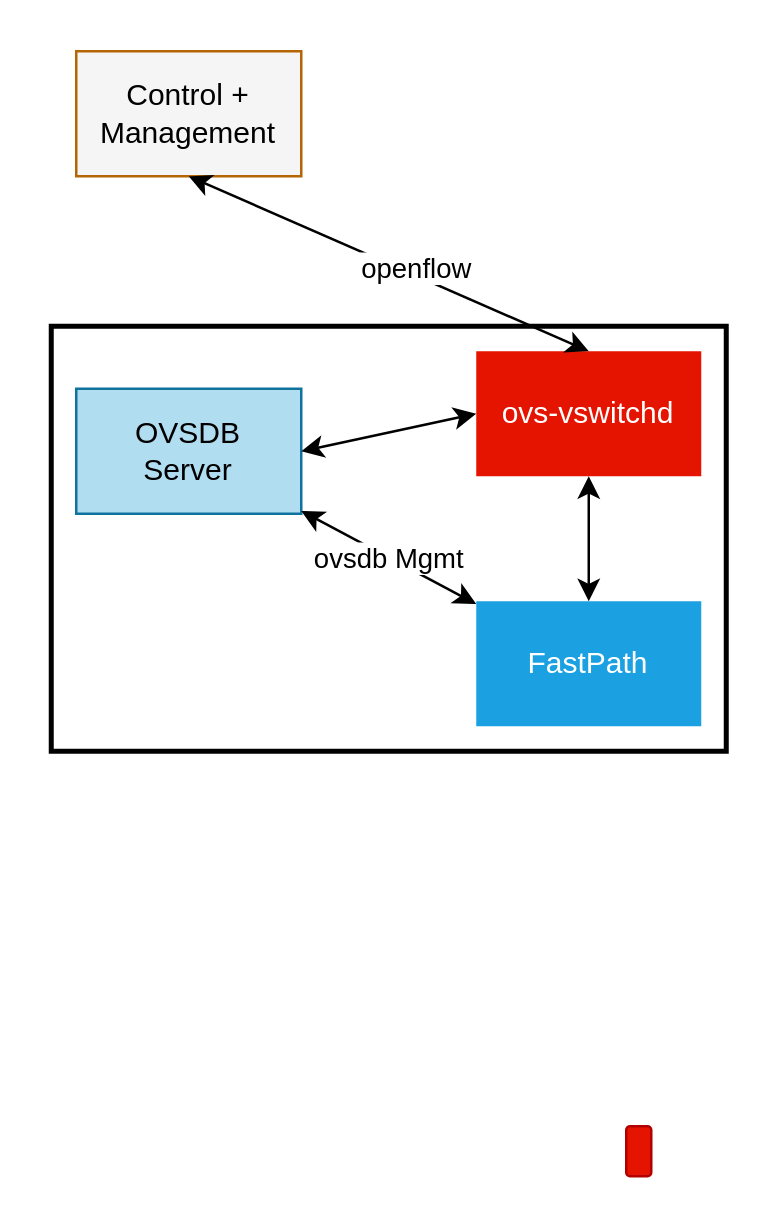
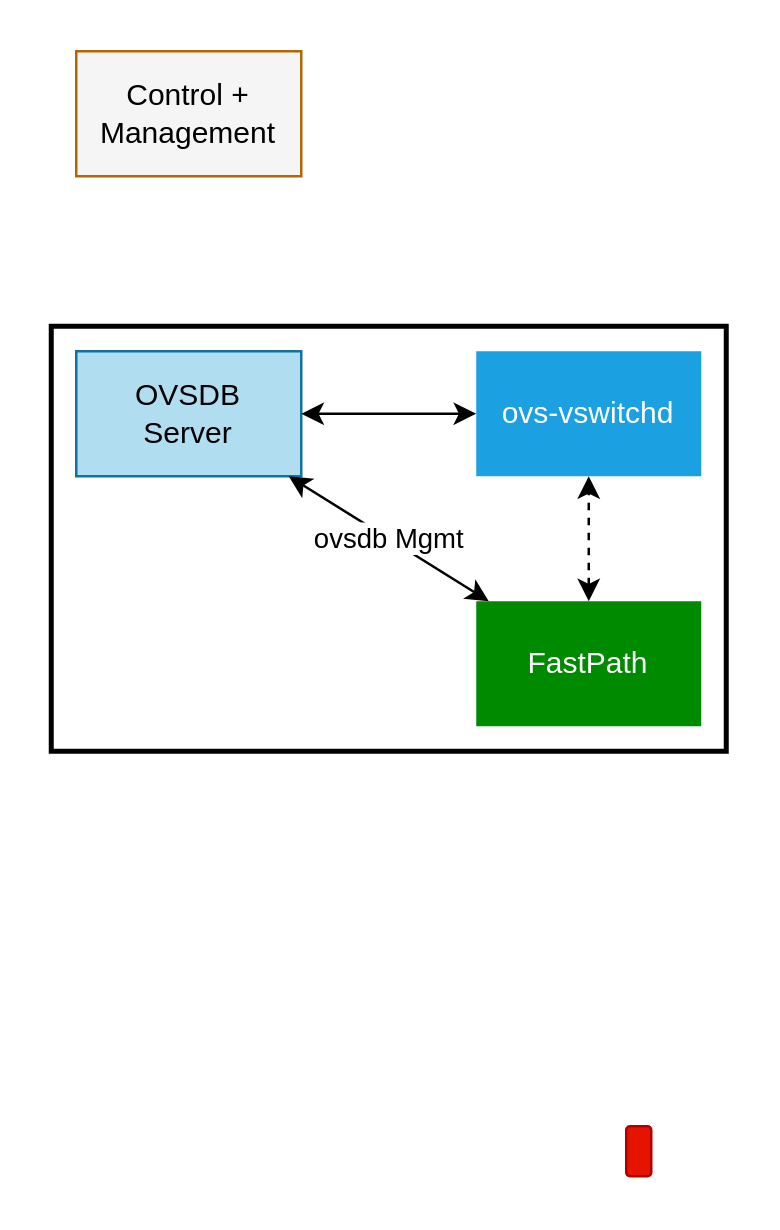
edge "Control + Management" -- "ovs-vswitchd": removed, label "openflow"
node "ovs-vswitchd": fillcolor #e51400 -> #1ba1e2
node "OVSDB Server": moved (189, 451) -> (189, 414)
edge "ovs-vswitchd" -- "FastPath": style solid -> dashed
node "FastPath": fillcolor #1ba1e2 -> #008a00
